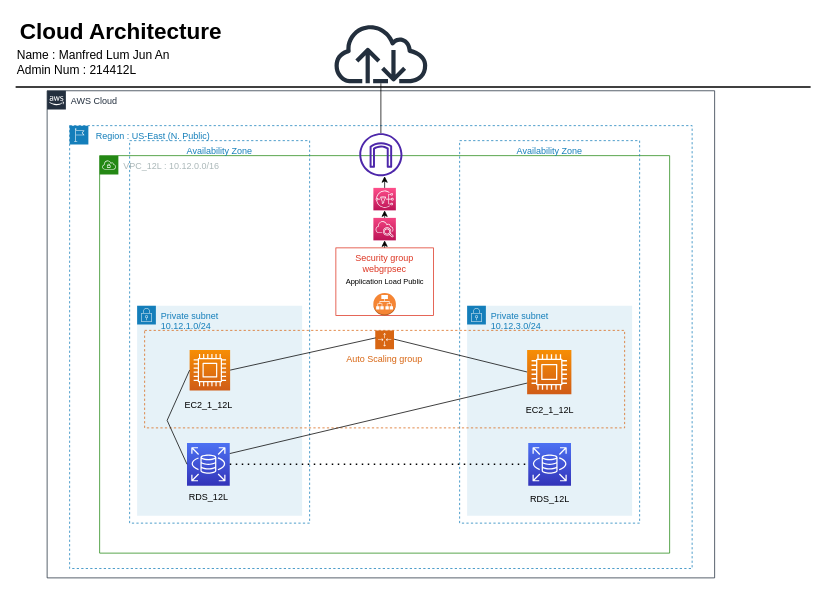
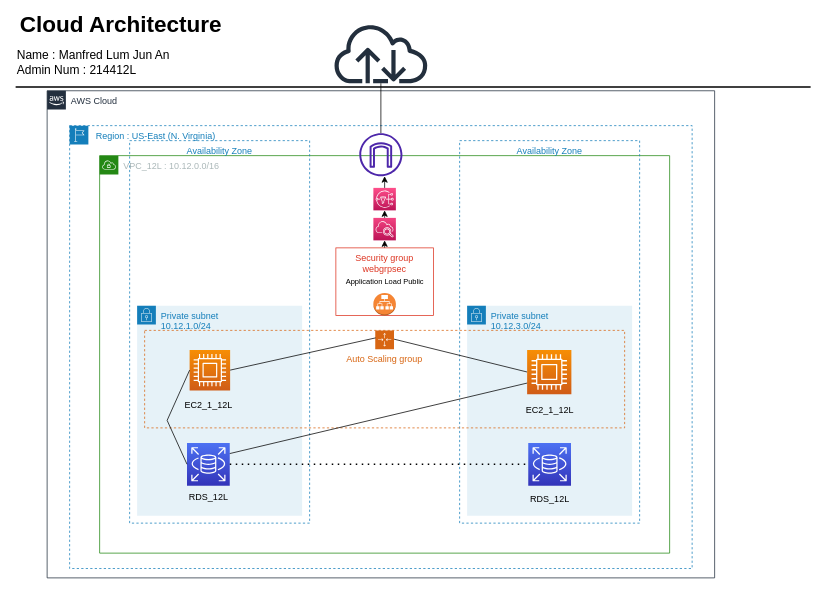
node "Cloud Architecture": moved (127, 31) -> (127, 23)
node "Region : US-East (N. Public)": label "Region : US-East (N. Public)" -> "Region : US-East (N. Virginia)"
